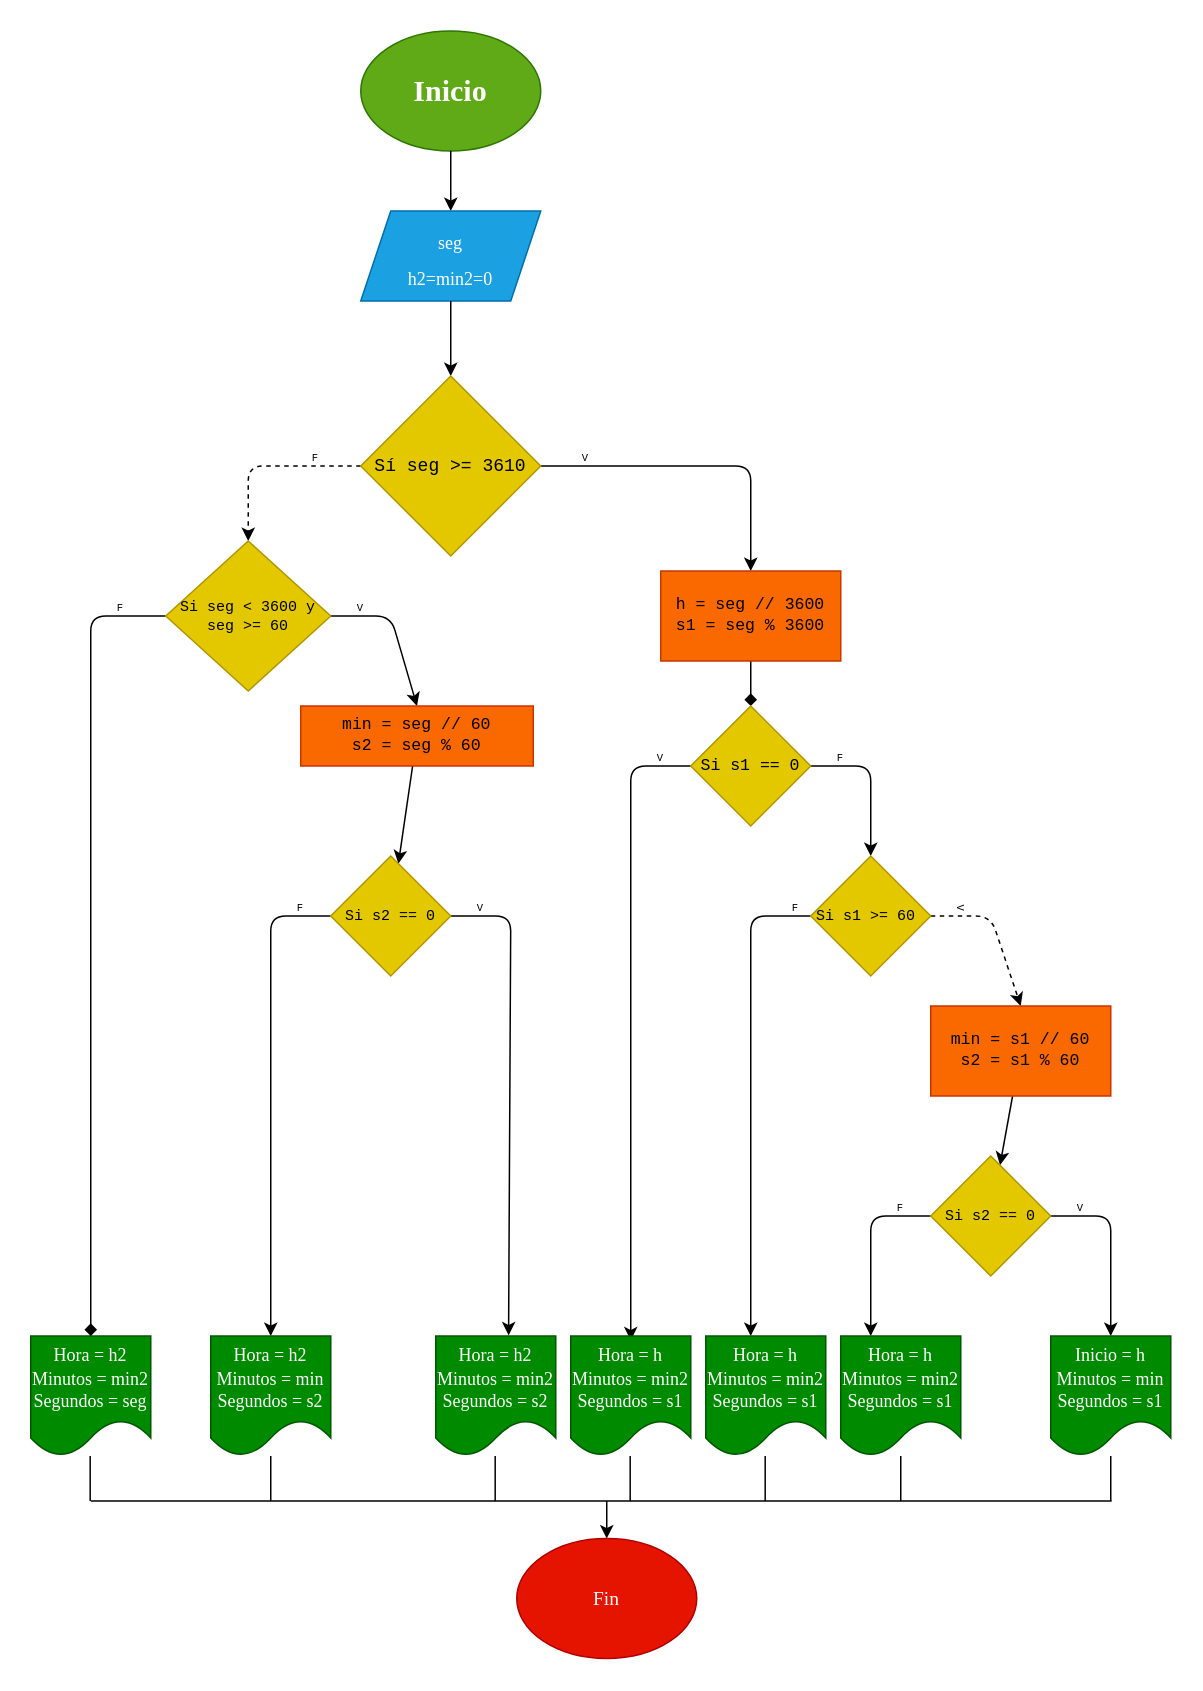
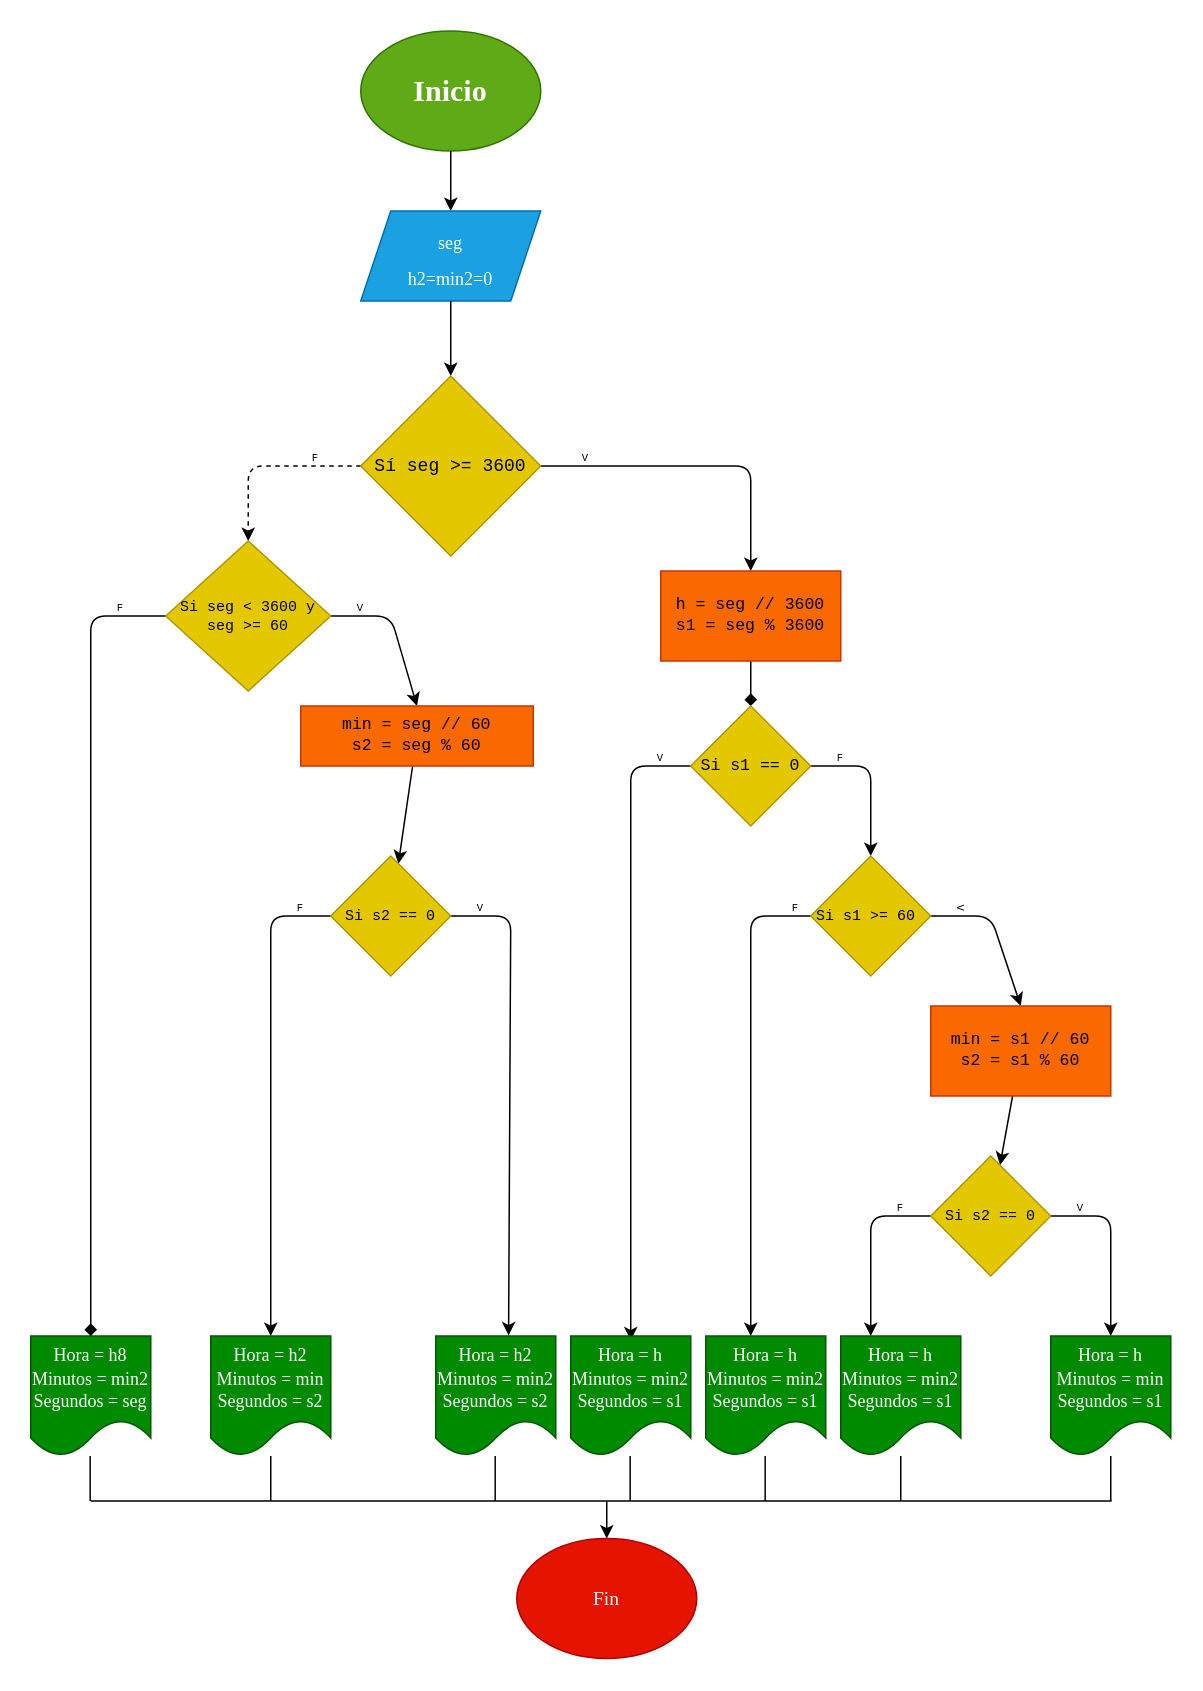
node "Sí seg >= 3610": label "Sí seg >= 3610" -> "Sí seg >= 3600"
edge "Si s1 >= 60" -> "min = s1 // 60s2 = s1 % 60": style dashed -> solid
node "Hora = h2 Minutos = min2 Segundos = seg": label "Hora = h2 Minutos = min2 Segundos = seg" -> "Hora = h8 Minutos = min2 Segundos = seg"
node "Inicio = h Minutos = min Segundos = s1": label "Inicio = h Minutos = min Segundos = s1" -> "Hora = h Minutos = min Segundos = s1"
